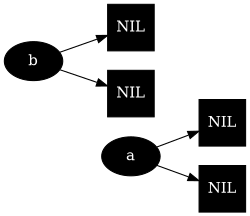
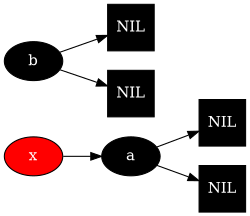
node "x": added
